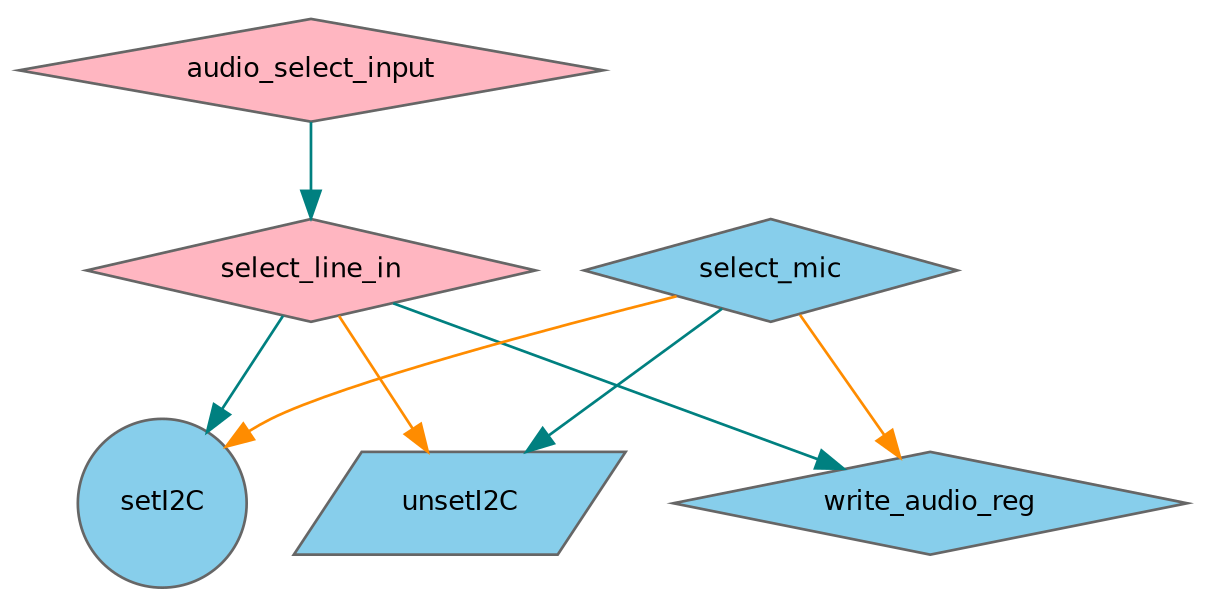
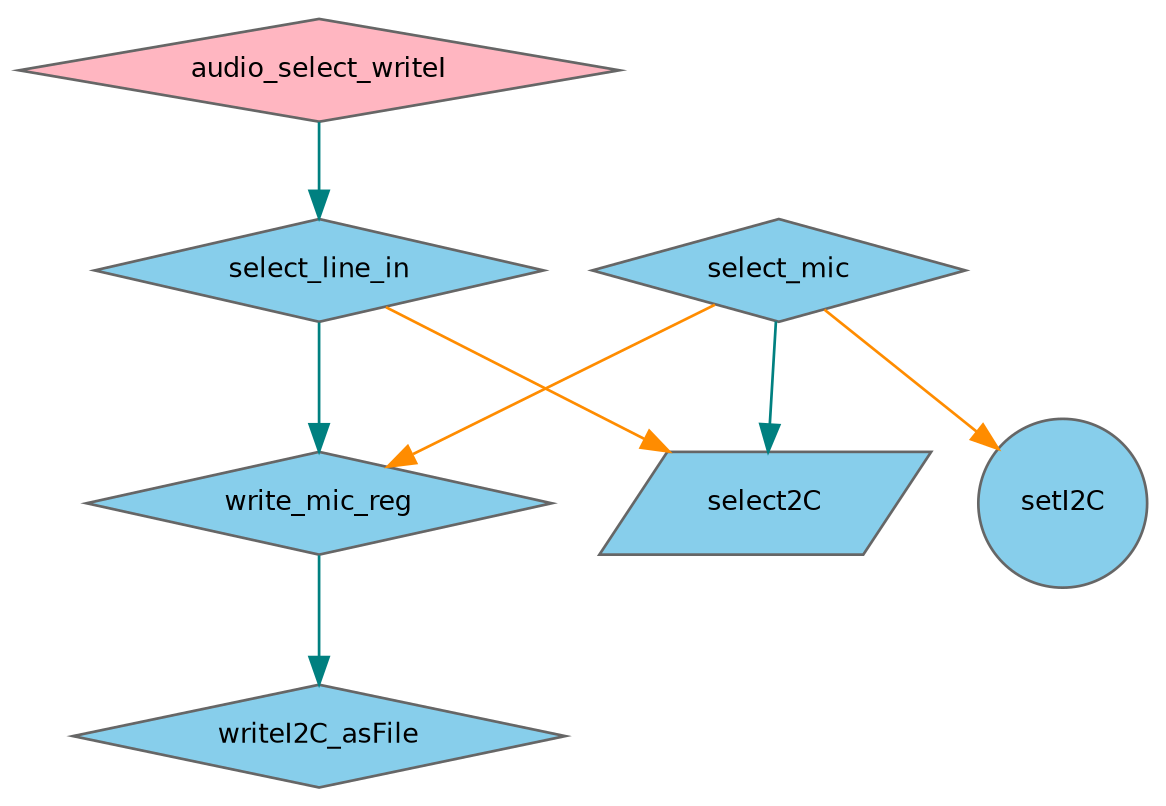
node "audio_select_input": label "audio_select_input" -> "audio_select_writeI"
node "select_line_in": fillcolor lightpink -> skyblue
edge "select_line_in" -> "setI2C": removed
node "unsetI2C": label "unsetI2C" -> "select2C"
node "write_audio_reg": label "write_audio_reg" -> "write_mic_reg"
node "writeI2C_asFile": added
